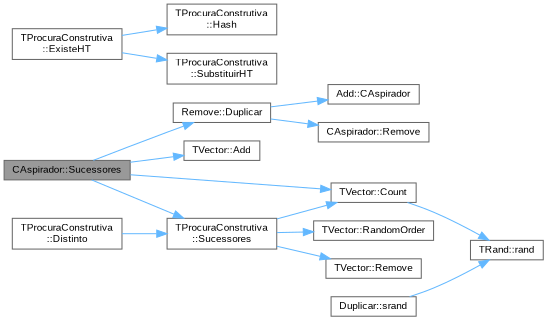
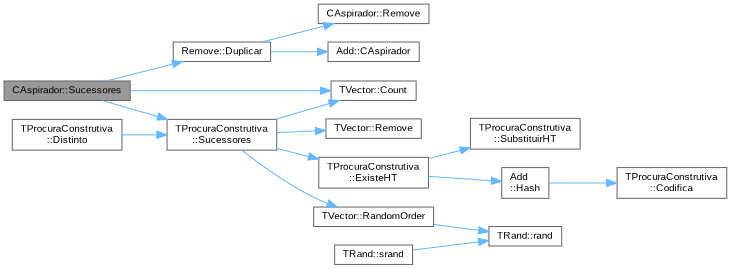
node "TProcuraConstrutiva ::Hash": label "TProcuraConstrutiva ::Hash" -> "Add ::Hash"
node "TVector::Add": removed
edge "TProcuraConstrutiva ::Sucessores" -> "TProcuraConstrutiva ::ExisteHT": added
node "TProcuraConstrutiva ::Codifica": added
edge "TVector::Count" -> "TRand::rand": now "TVector::RandomOrder" -> "TRand::rand"
node "Duplicar::srand": label "Duplicar::srand" -> "TRand::srand"
